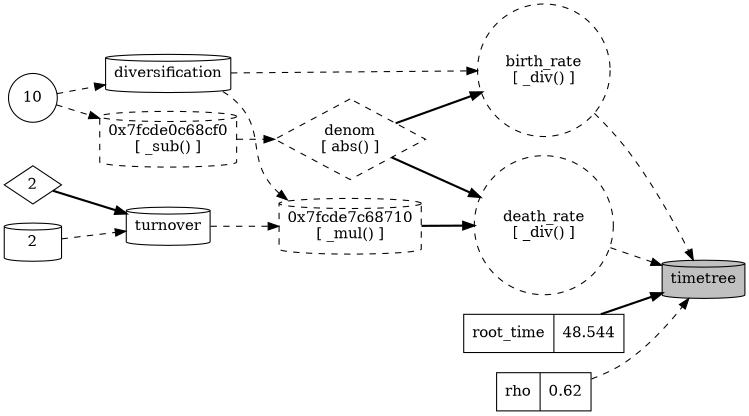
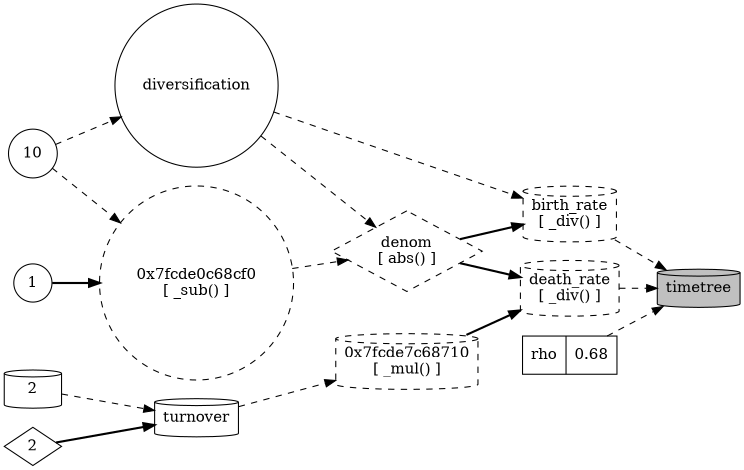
node "birth_rate [ _div() ]": shape circle -> cylinder
node "diversification": shape cylinder -> circle
edge "diversification" -> "0x7fcde7c68710 [ _mul() ]": now "diversification" -> "denom [ abs() ]"
node "0x7fcde0c68cf0 [ _sub() ]": shape cylinder -> circle
node "death_rate [ _div() ]": shape circle -> cylinder
node "1": added
node "root_time": removed
node "rho": text "0.62" -> "0.68"
